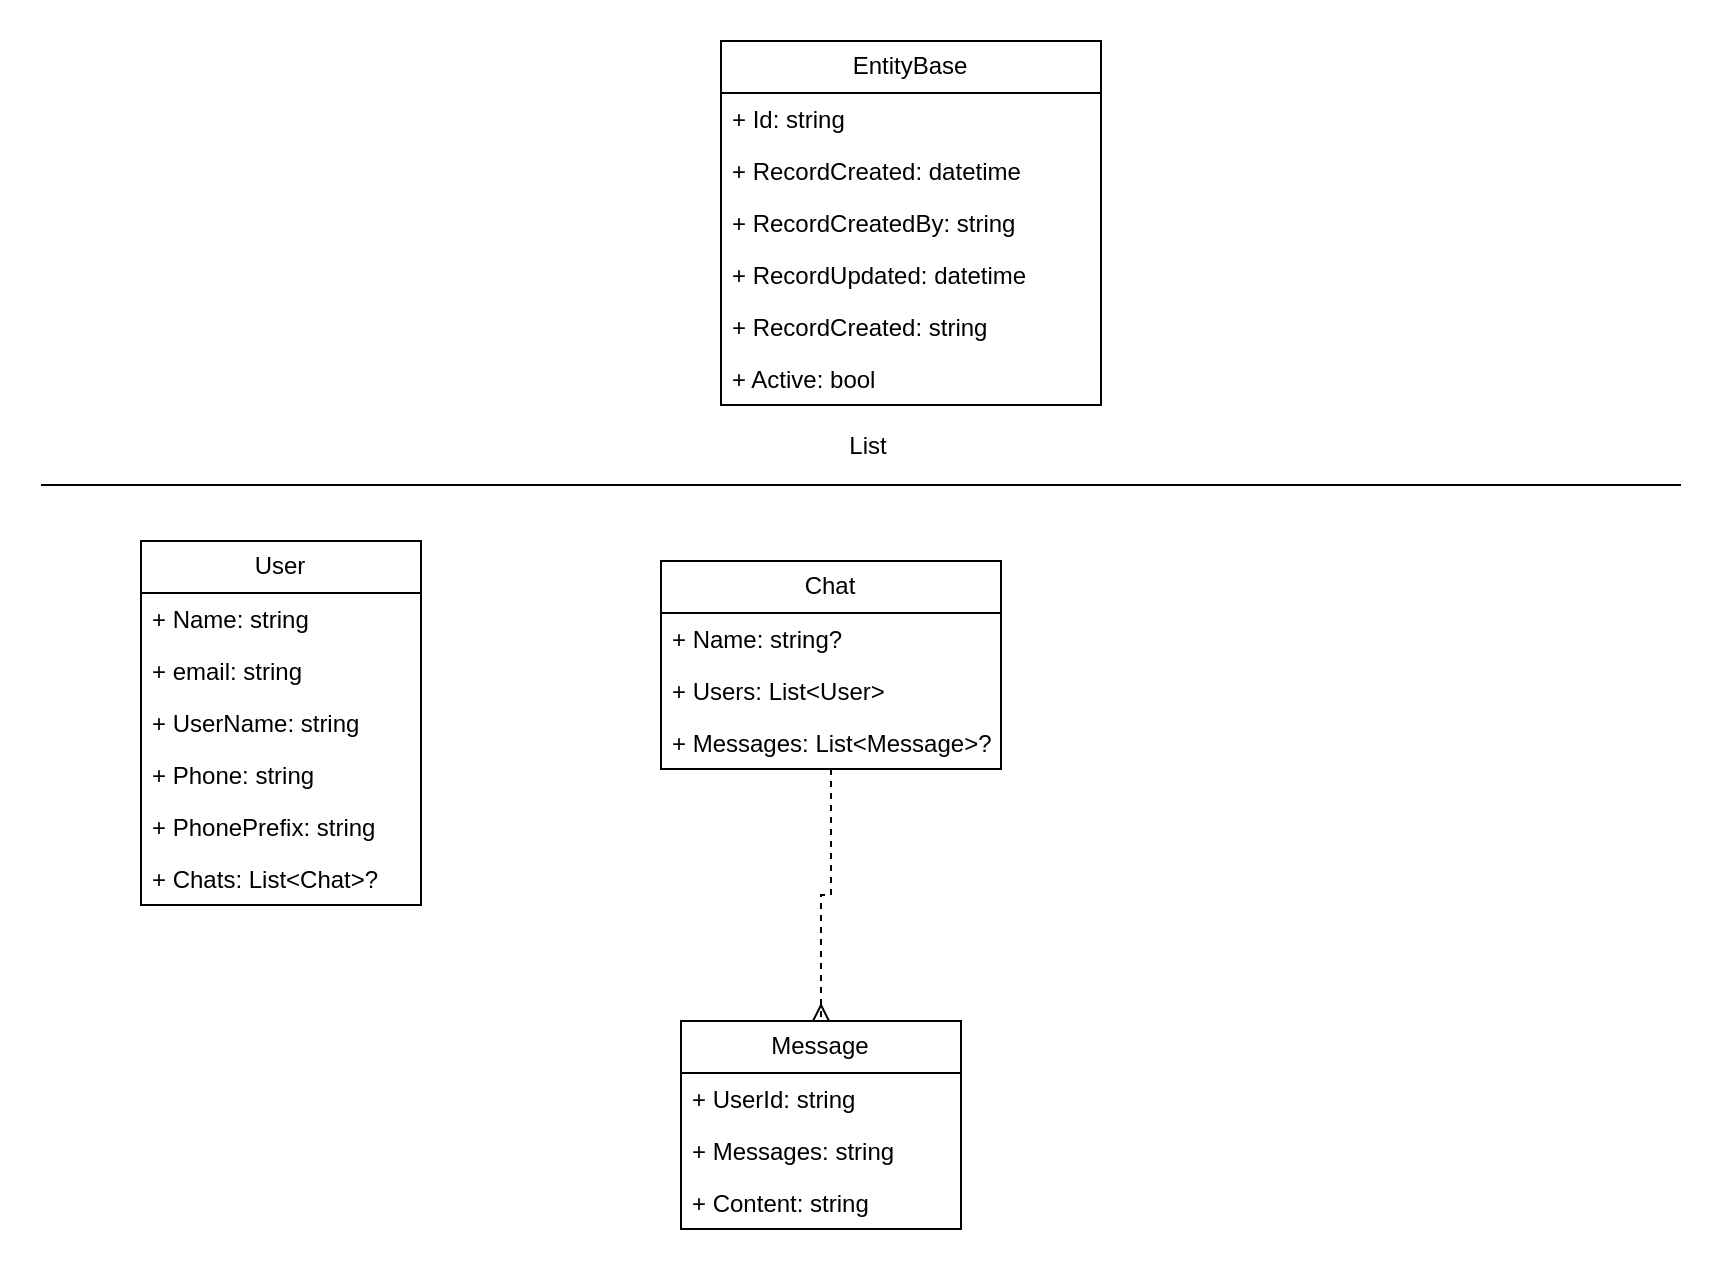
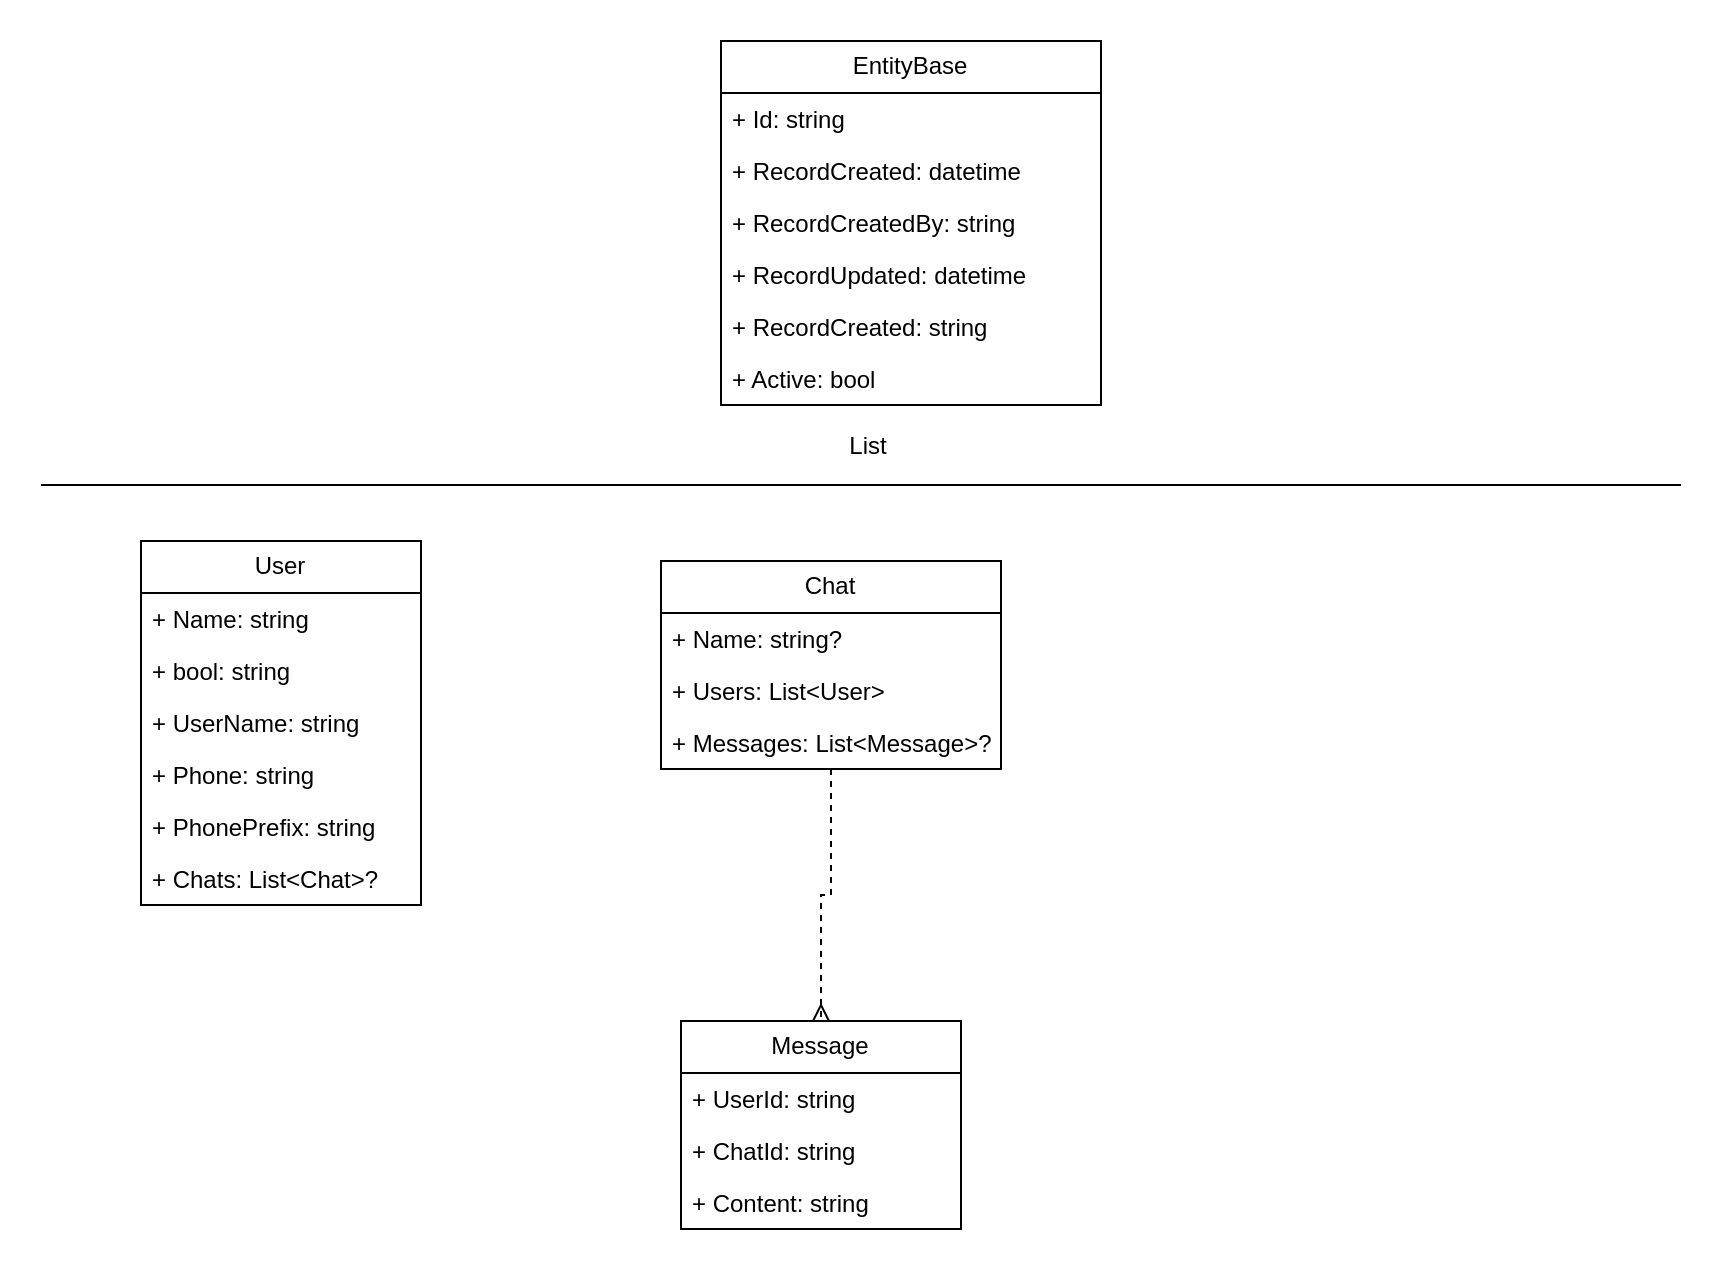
node "+ email: string": label "+ email: string" -> "+ bool: string"
node "+ Messages: string": label "+ Messages: string" -> "+ ChatId: string"
